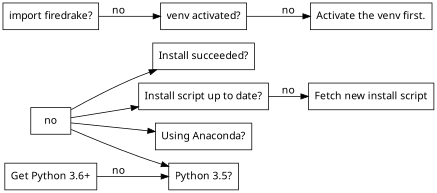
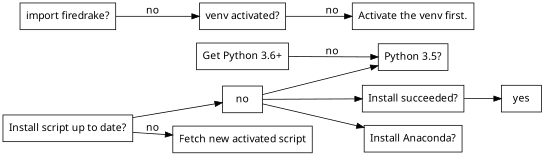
node "Fetch new install script": label "Fetch new install script" -> "Fetch new activated script"
node "yes": added
edge "no" -> "Install script up to date?": reversed
node "Using Anaconda?": label "Using Anaconda?" -> "Install Anaconda?"
